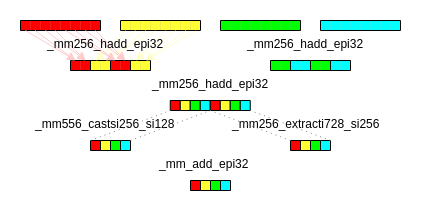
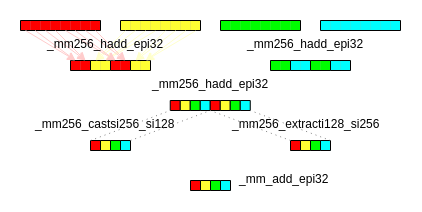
node "_mm556_castsi256_si128": label "_mm556_castsi256_si128" -> "_mm256_castsi256_si128"
node "_mm256_extracti728_si256": label "_mm256_extracti728_si256" -> "_mm256_extracti128_si256"
node "_mm_add_epi32": moved (211, 166) -> (291, 181)
